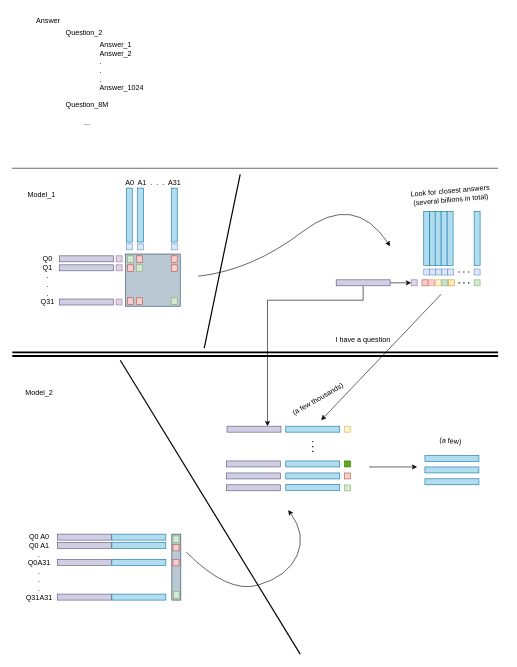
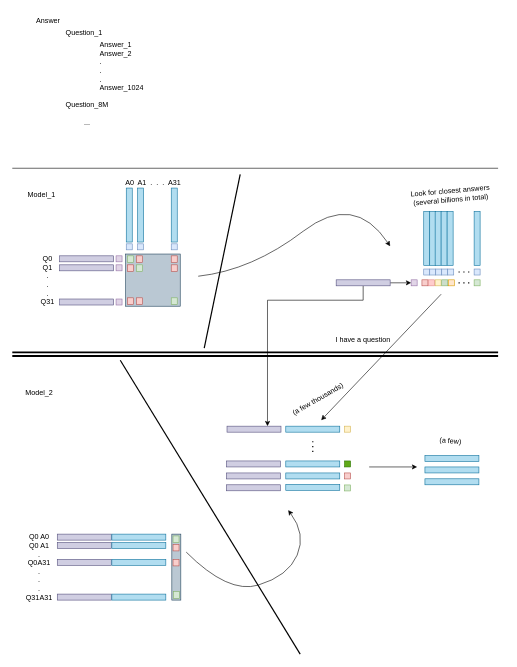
node "Question_2": label "Question_2" -> "Question_1"
